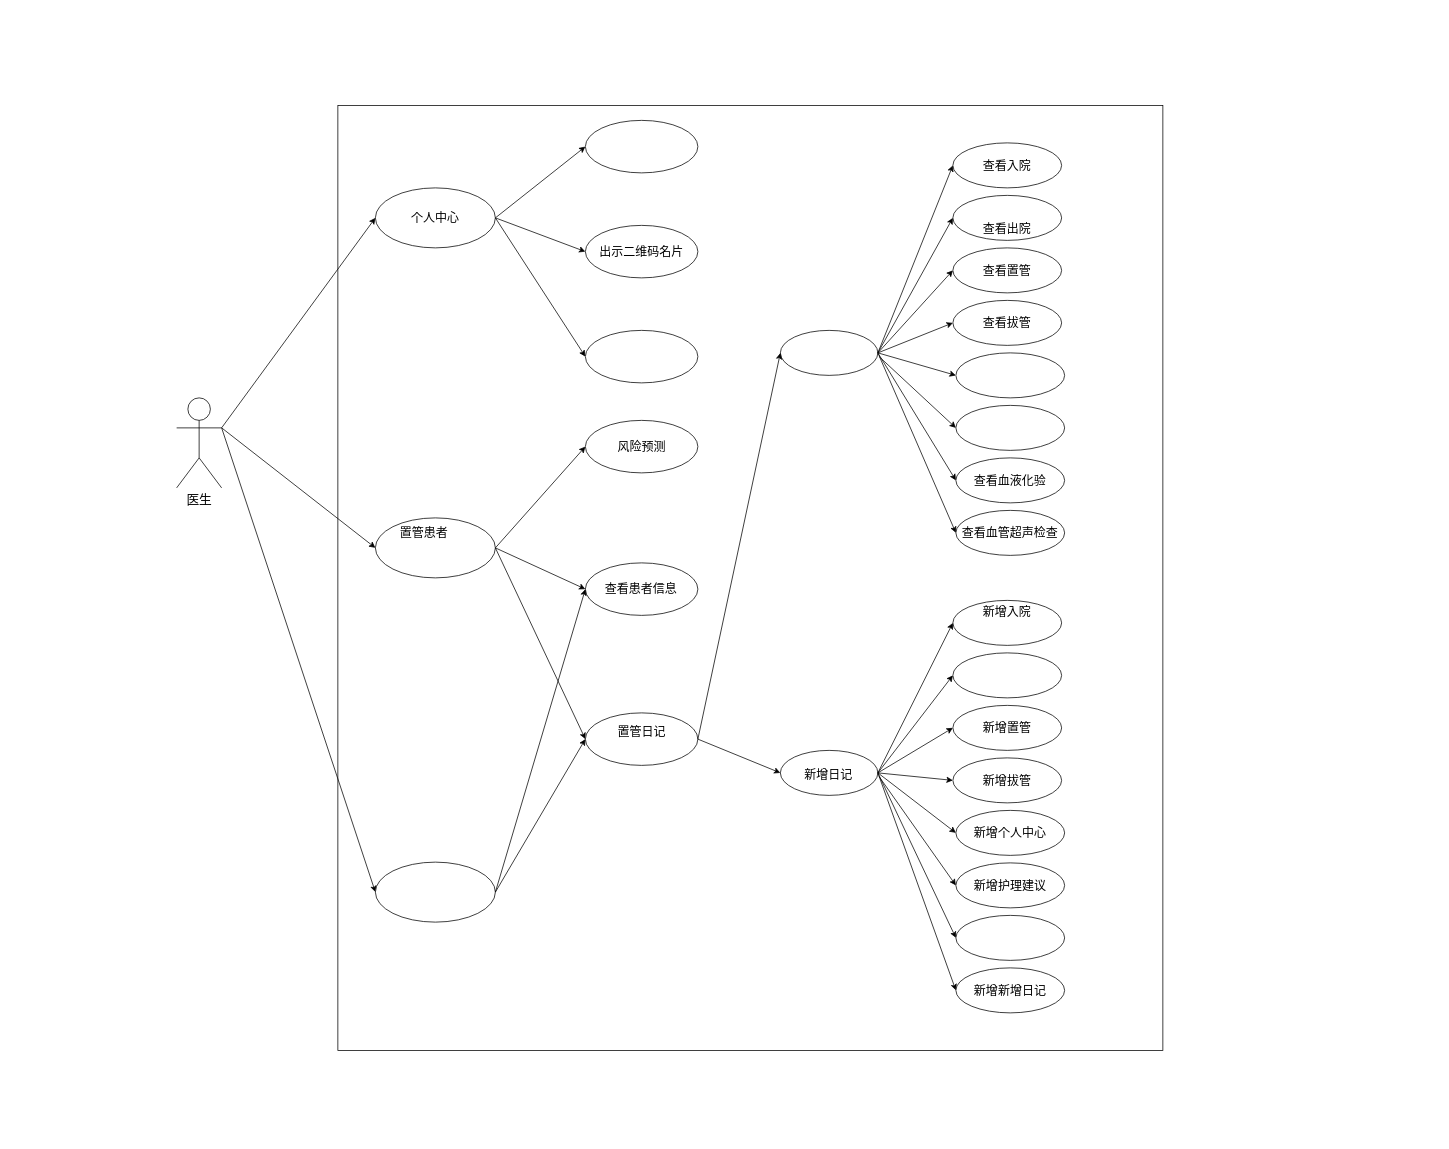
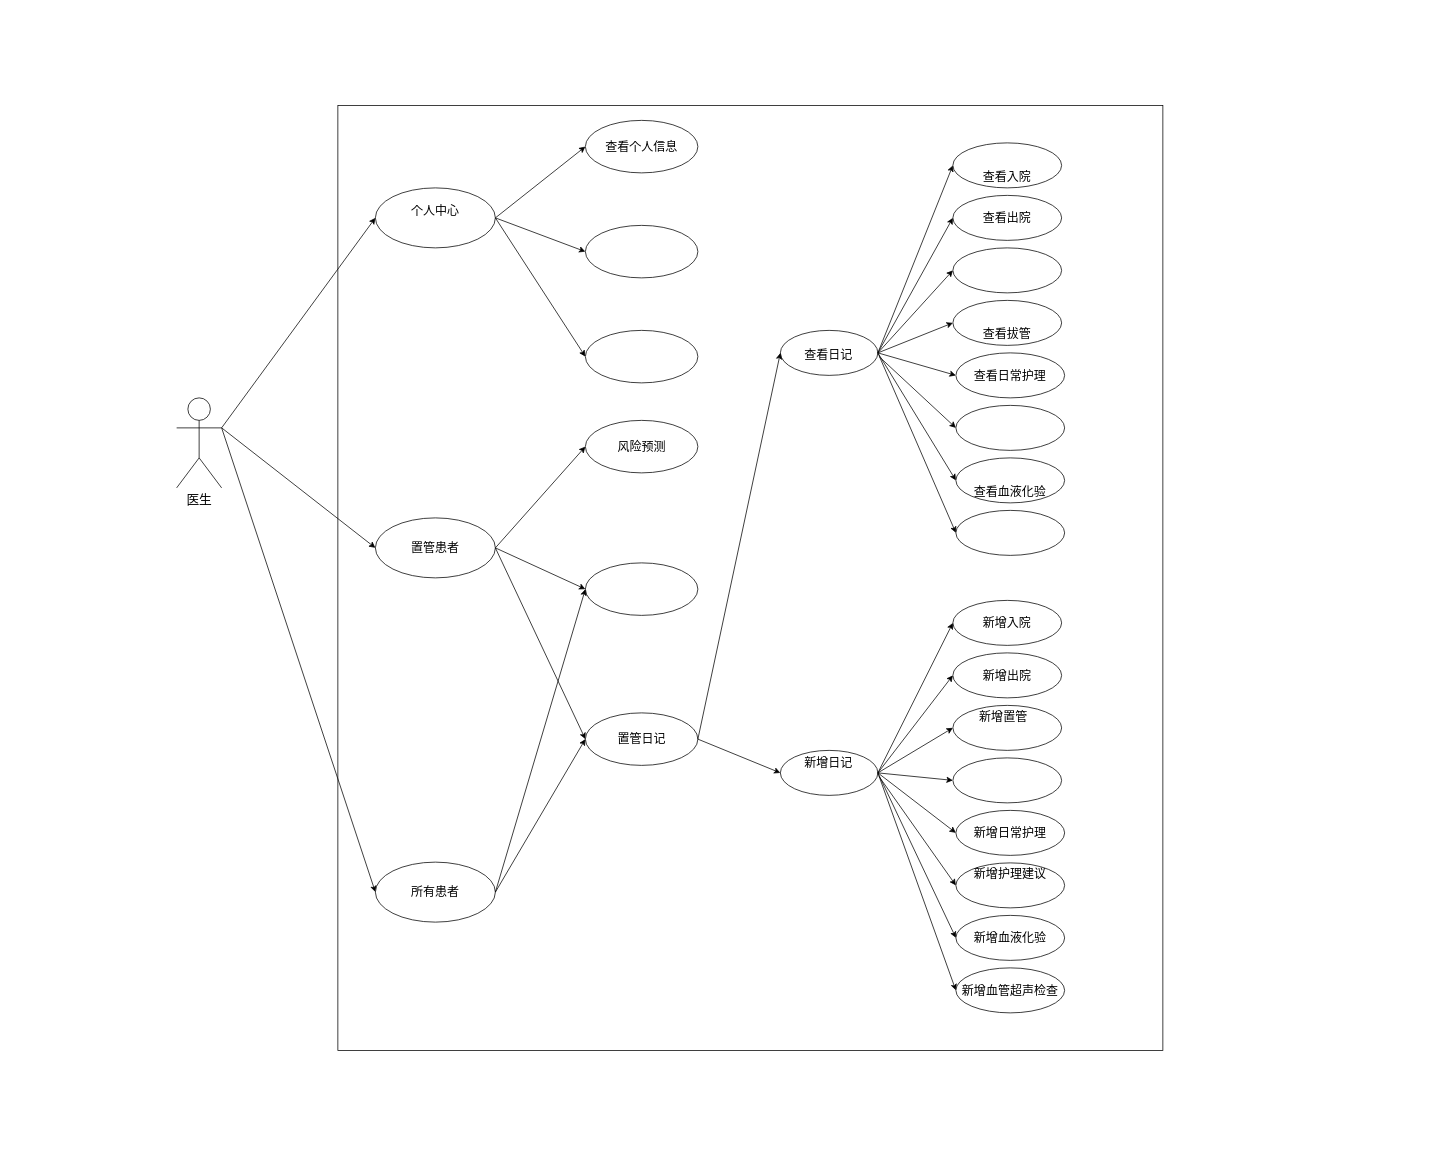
node "查看个人信息": added
node "查看入院": moved (1007, 165) -> (1007, 177)
node "个人中心": moved (435, 218) -> (435, 210)
node "查看出院": moved (1007, 229) -> (1007, 218)
node "出示二维码名片": removed
node "查看置管": removed
node "查看拔管": moved (1007, 323) -> (1007, 334)
node "查看日记": added
node "查看日常护理": added
node "查看血液化验": moved (1010, 480) -> (1010, 492)
node "置管患者": moved (424, 533) -> (435, 548)
node "查看血管超声检查": removed
node "查看患者信息": removed
node "新增入院": moved (1007, 612) -> (1007, 623)
node "新增出院": added
node "新增置管": moved (1007, 728) -> (1004, 717)
node "置管日记": moved (642, 732) -> (642, 739)
node "新增日记": moved (829, 775) -> (829, 763)
node "新增拔管": removed
node "新增个人中心": label "新增个人中心" -> "新增日常护理"
node "新增护理建议": moved (1010, 885) -> (1010, 874)
node "所有患者": added
node "新增血液化验": added
node "新增新增日记": label "新增新增日记" -> "新增血管超声检查"
